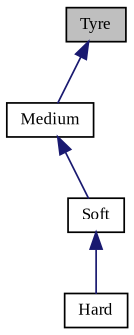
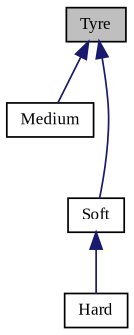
edge "Soft" -> "Medium": now "Soft" -> "Tyre"
